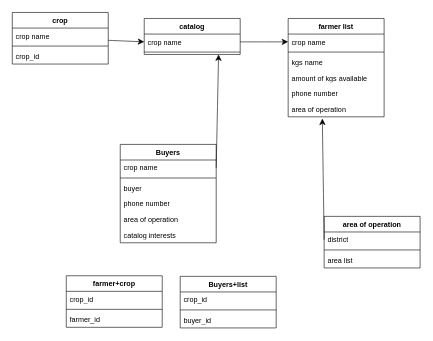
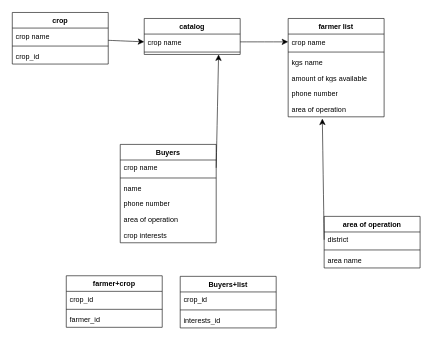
node "buyer": label "buyer" -> "name"
node "catalog interests": label "catalog interests" -> "crop interests"
node "area list": label "area list" -> "area name"
node "buyer_id": label "buyer_id" -> "interests_id"
